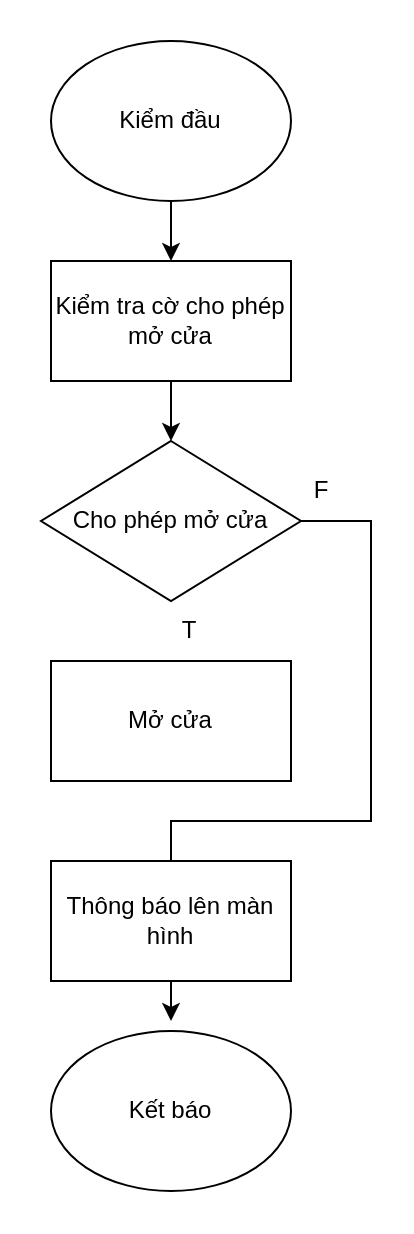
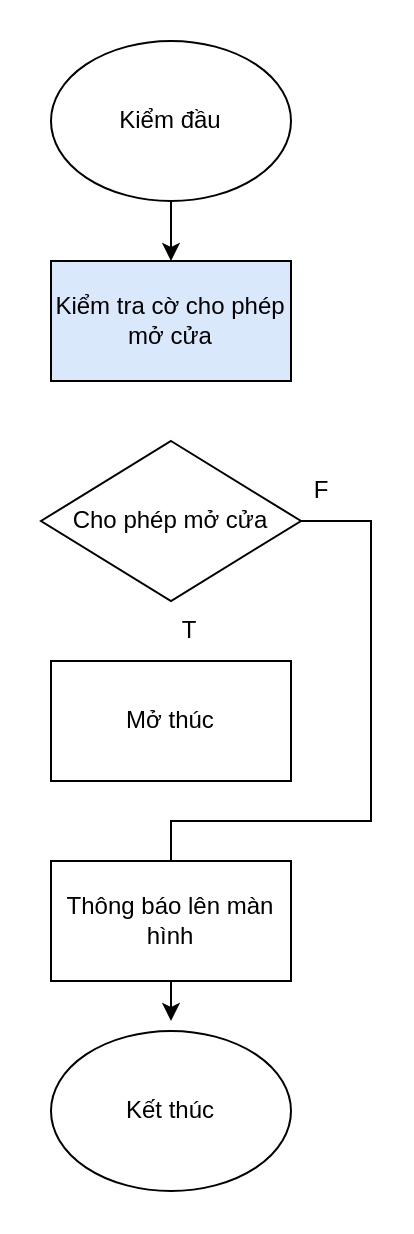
node "Kiểm tra cờ cho phép mở cửa": fillcolor #ffffff -> #dae8fc
edge "Kiểm tra cờ cho phép mở cửa" -> "Cho phép mở cửa": removed
node "Mở cửa": label "Mở cửa" -> "Mở thúc"
node "Kết báo": label "Kết báo" -> "Kết thúc"
